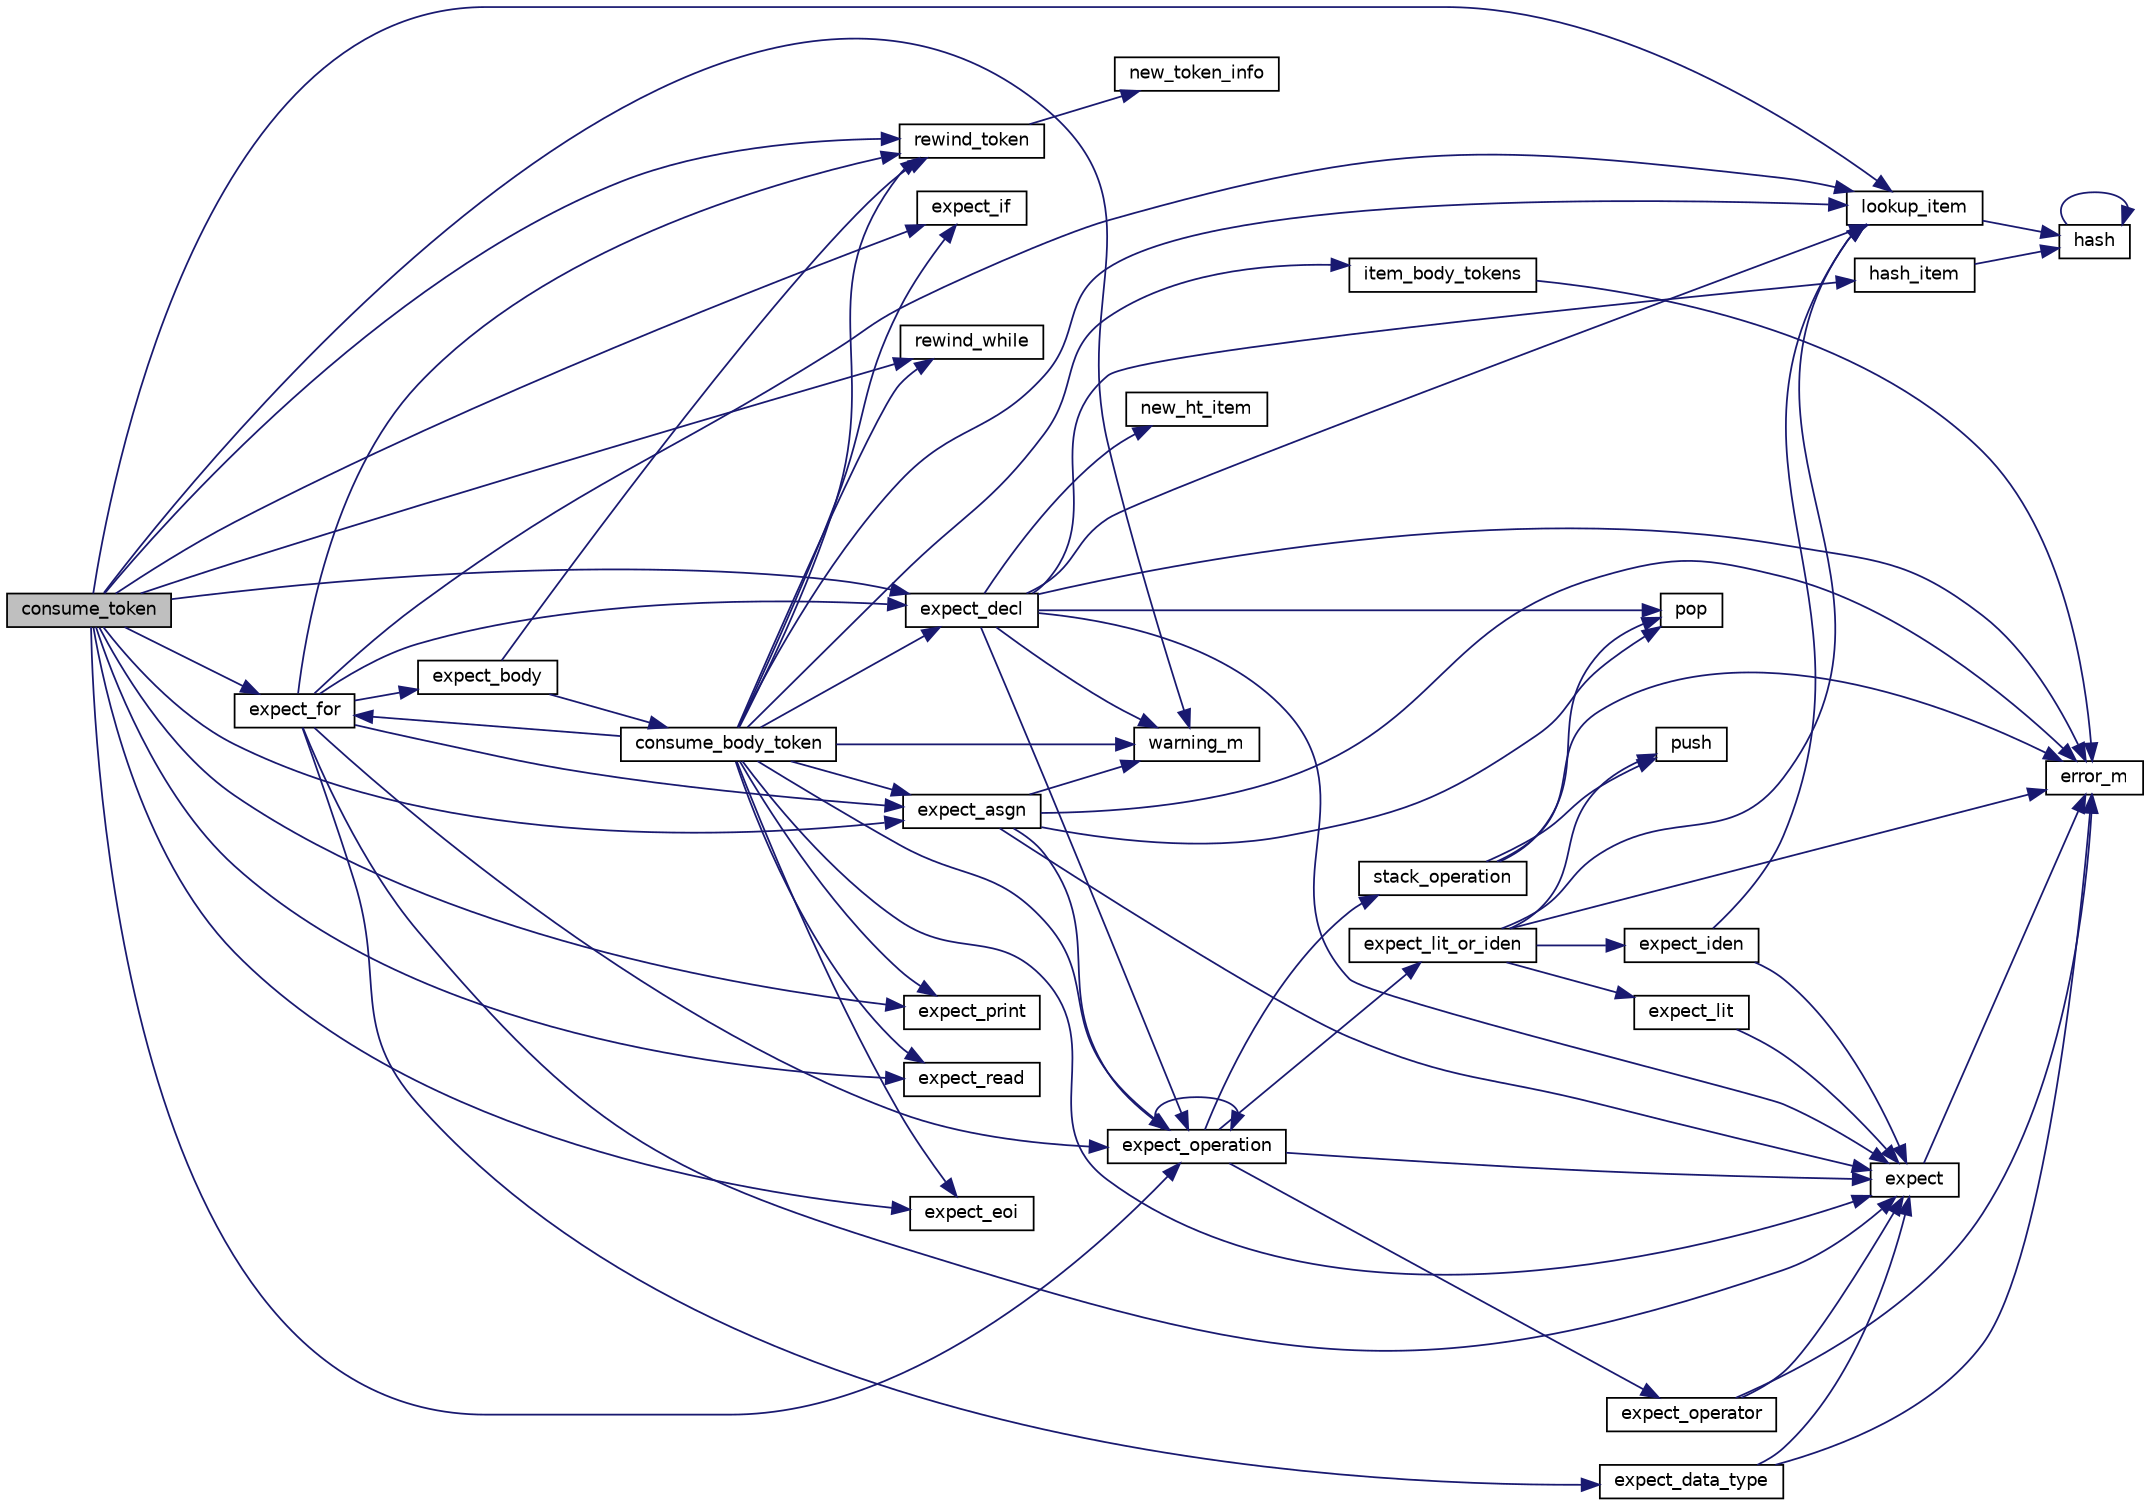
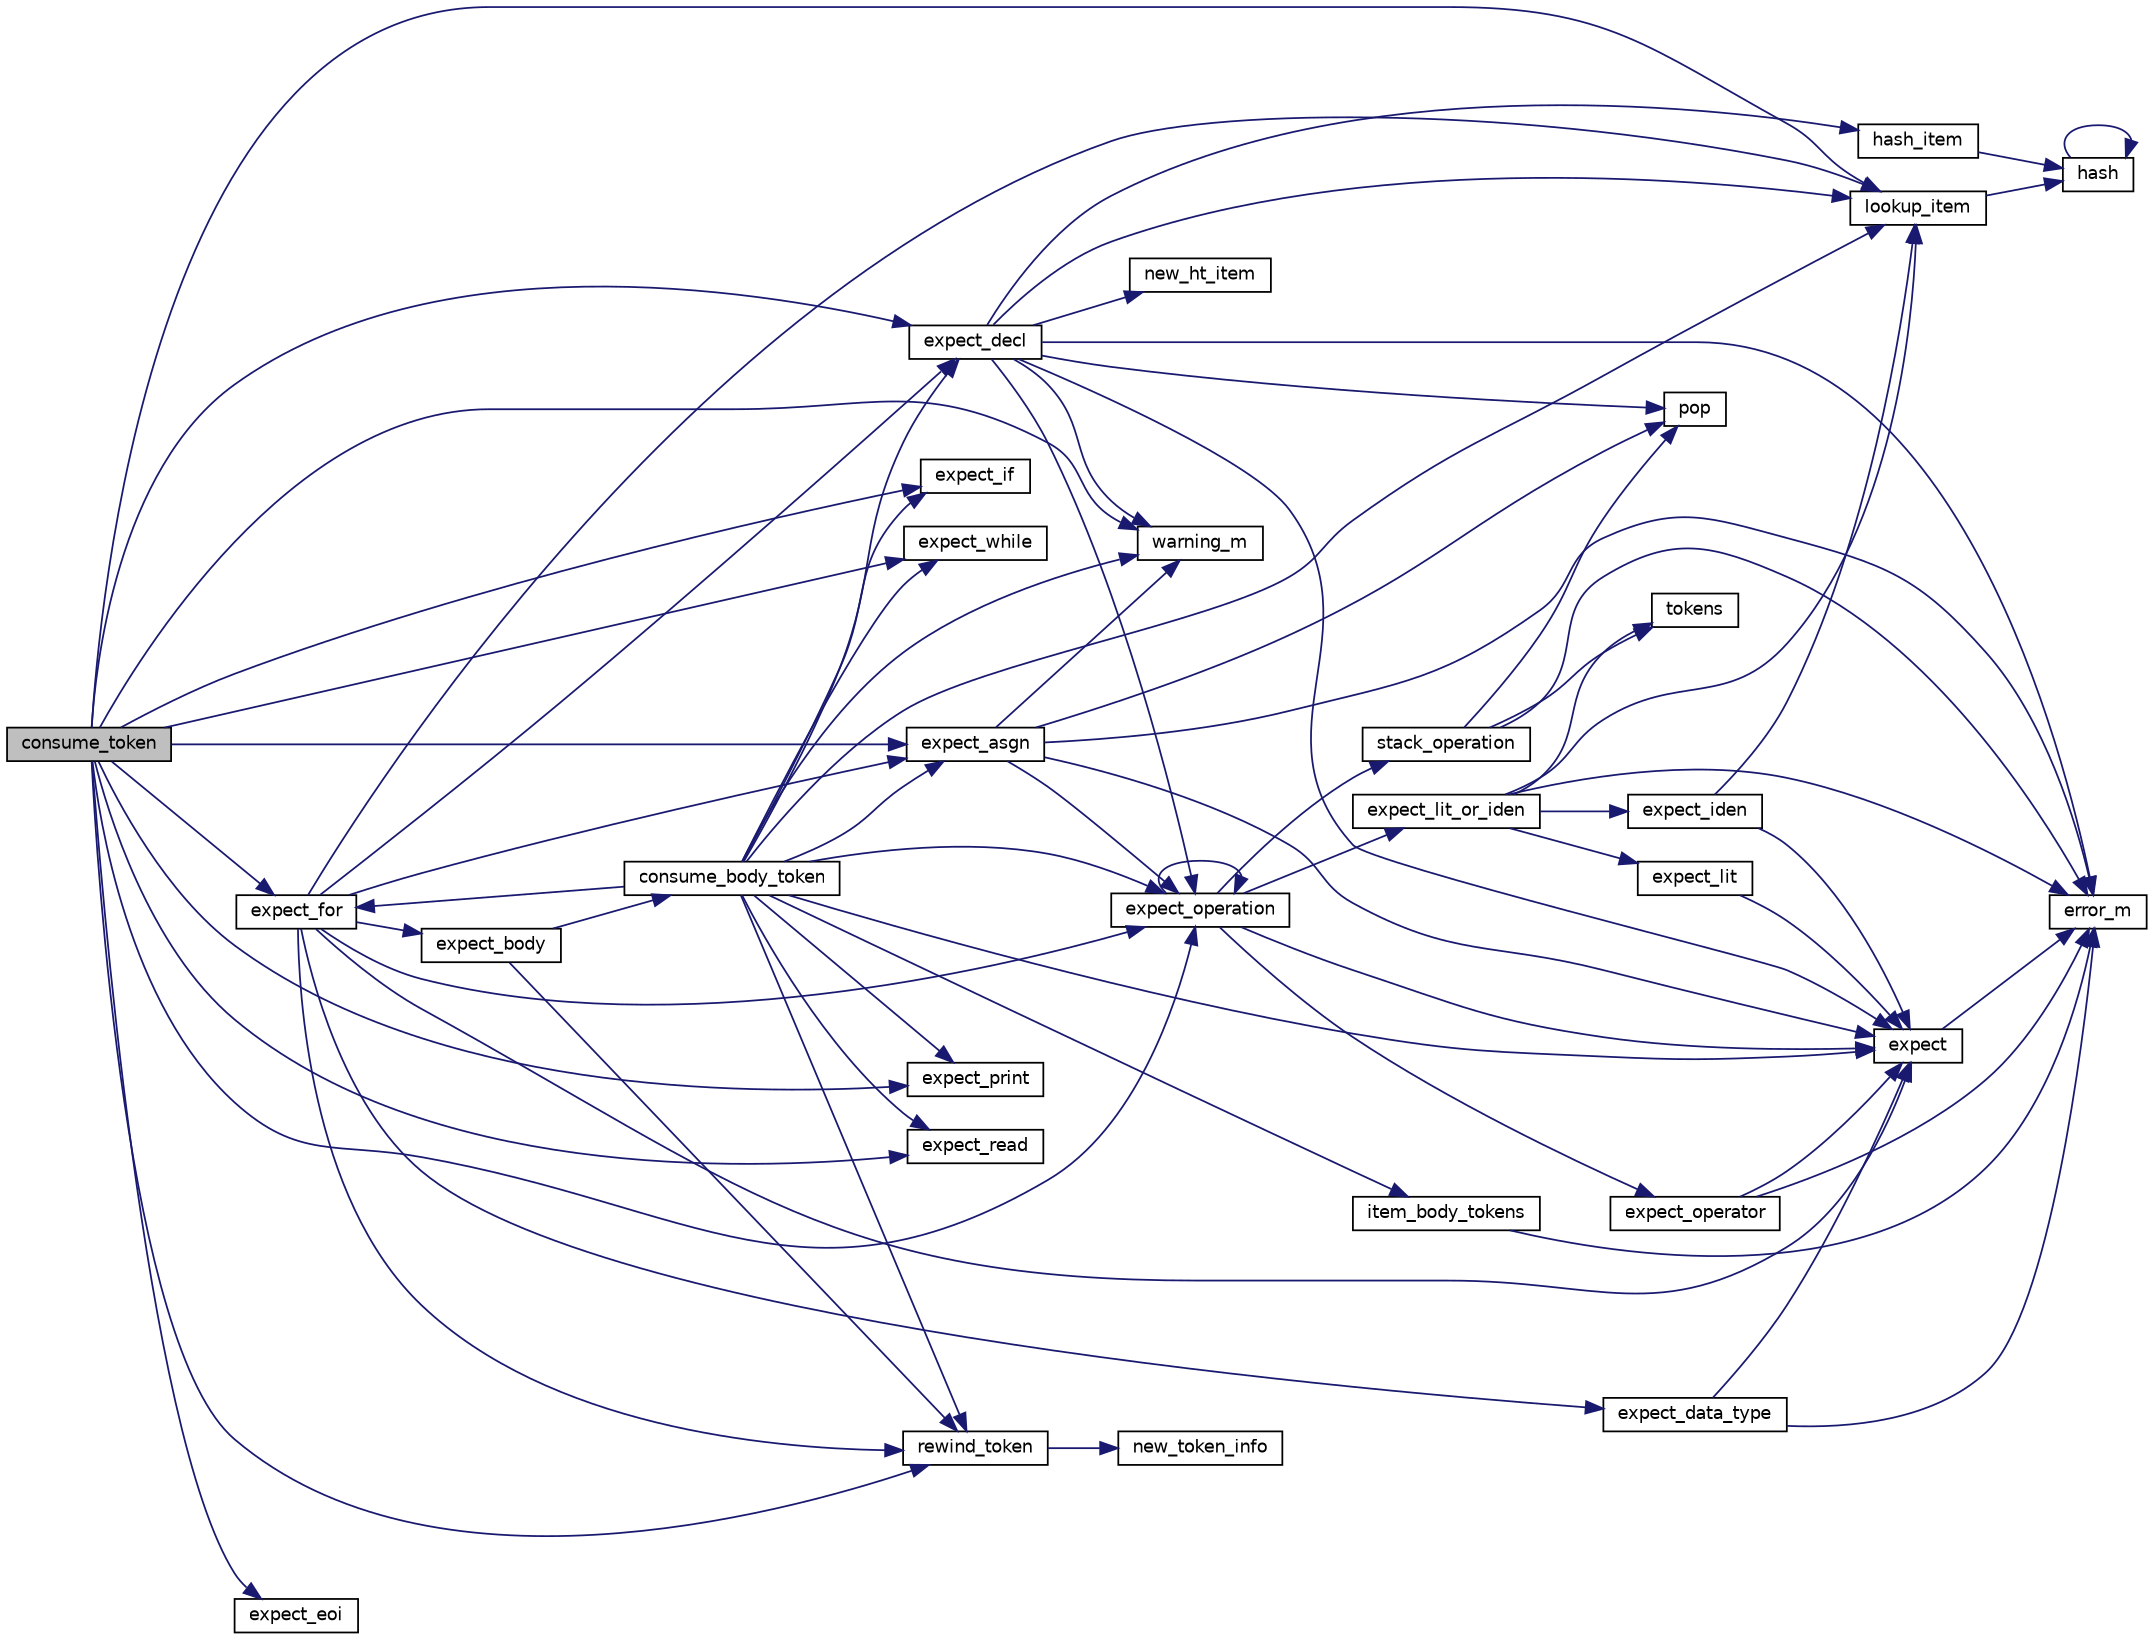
node "rewind_while": label "rewind_while" -> "expect_while"
node "push": label "push" -> "tokens"
edge "consume_body_token" -> "expect_eoi": removed
